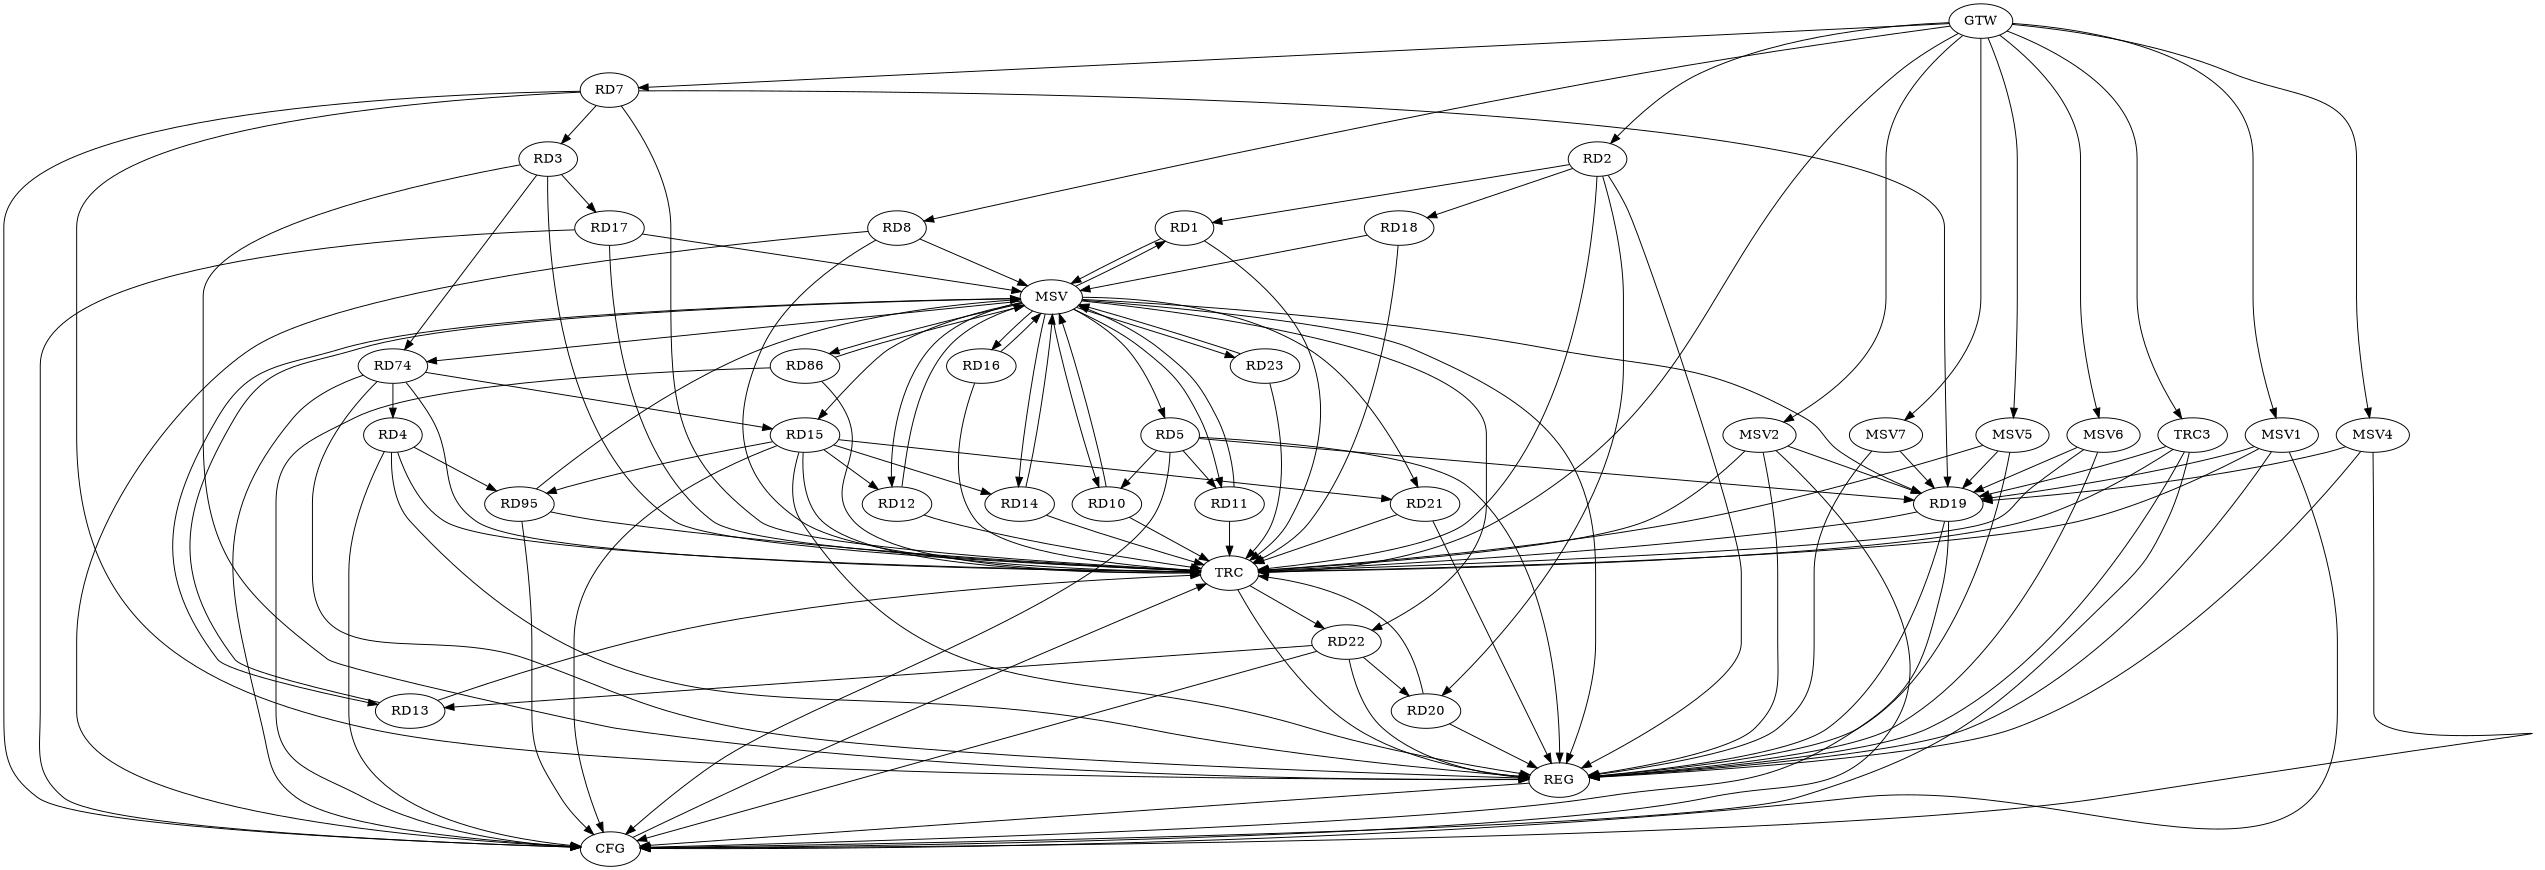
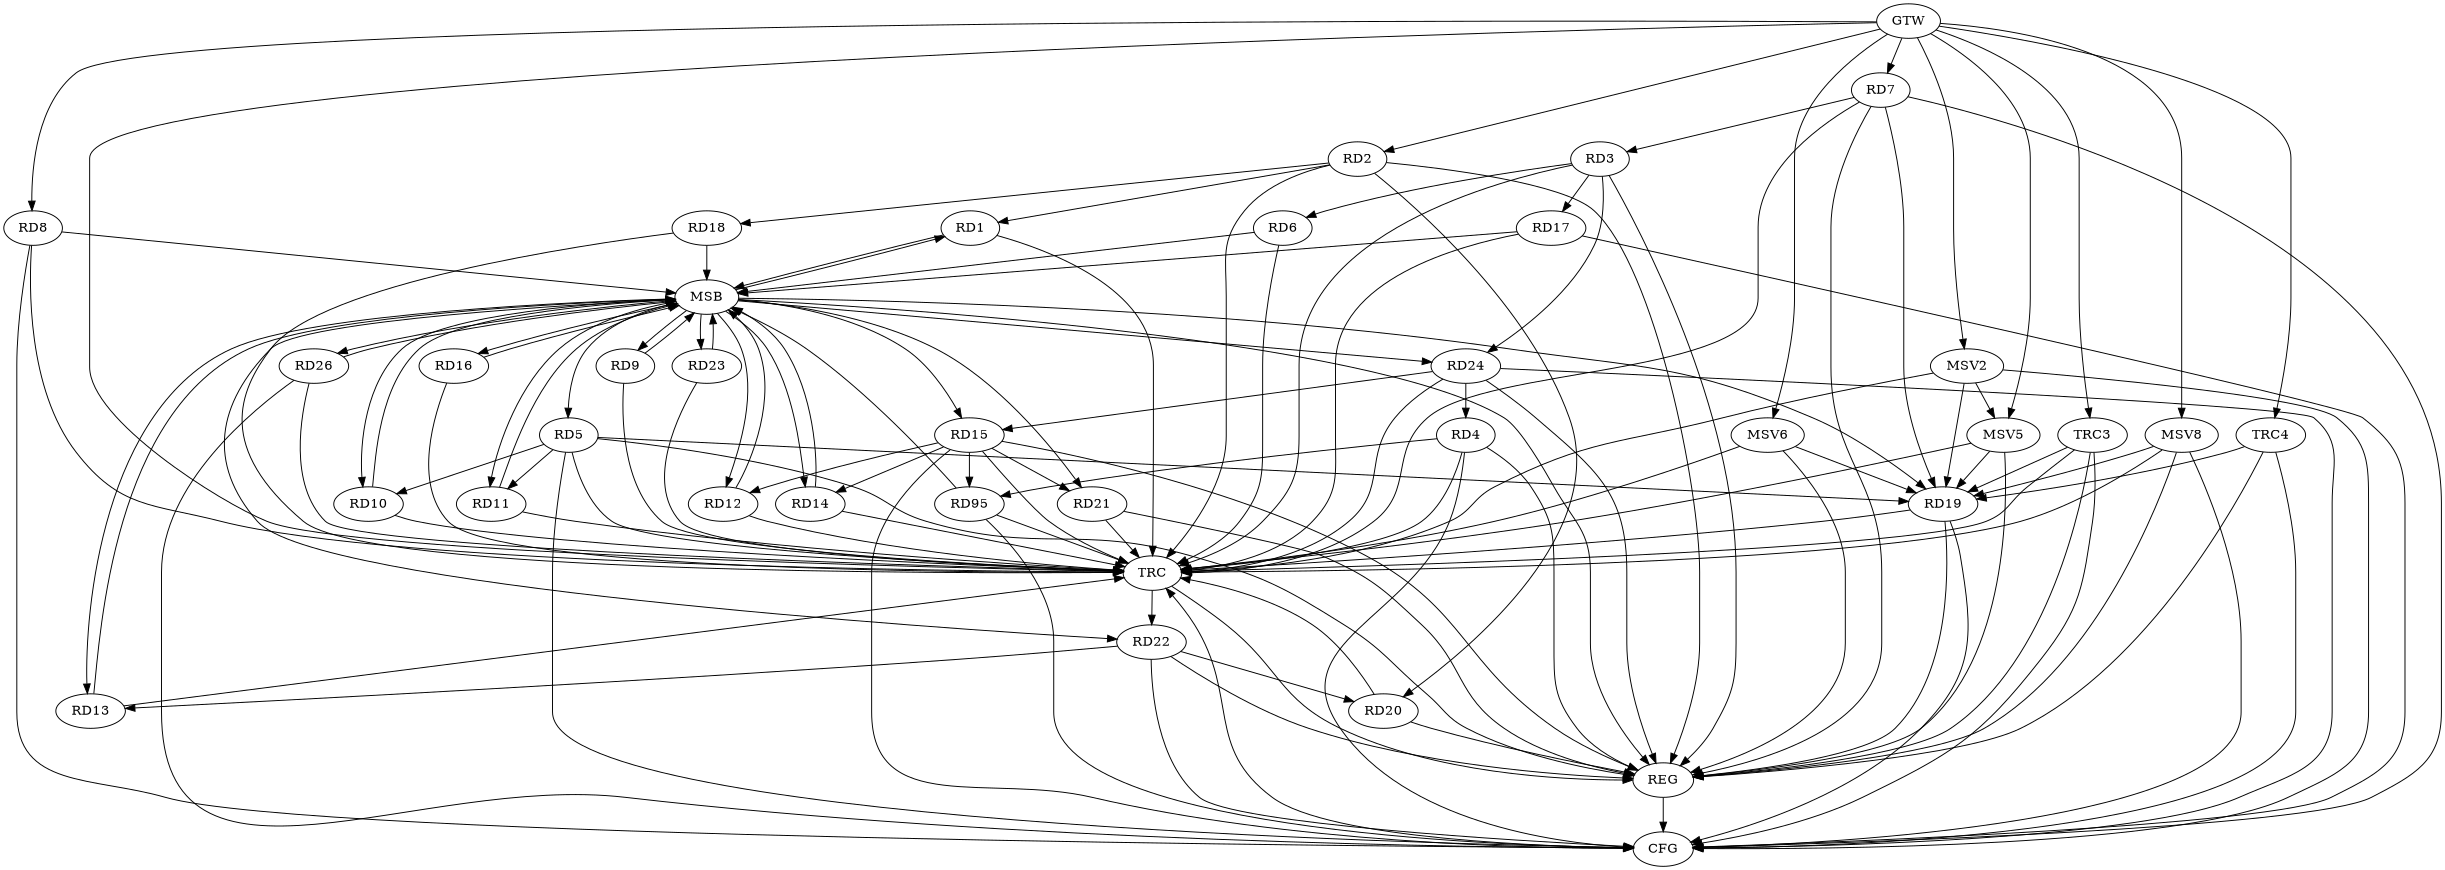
node "RD6": added
node "MSV": label "MSV" -> "MSB"
node "RD74": label "RD74" -> "RD24"
node "RD9": added
node "RD86": label "RD86" -> "RD26"
node "MSV7": removed
node "MSV1": label "MSV1" -> "MSV8"
node "MSV4": label "MSV4" -> "TRC4"
edge "RD5" -> "TRC": added
edge "MSV2" -> "REG": now "MSV2" -> "MSV5"
